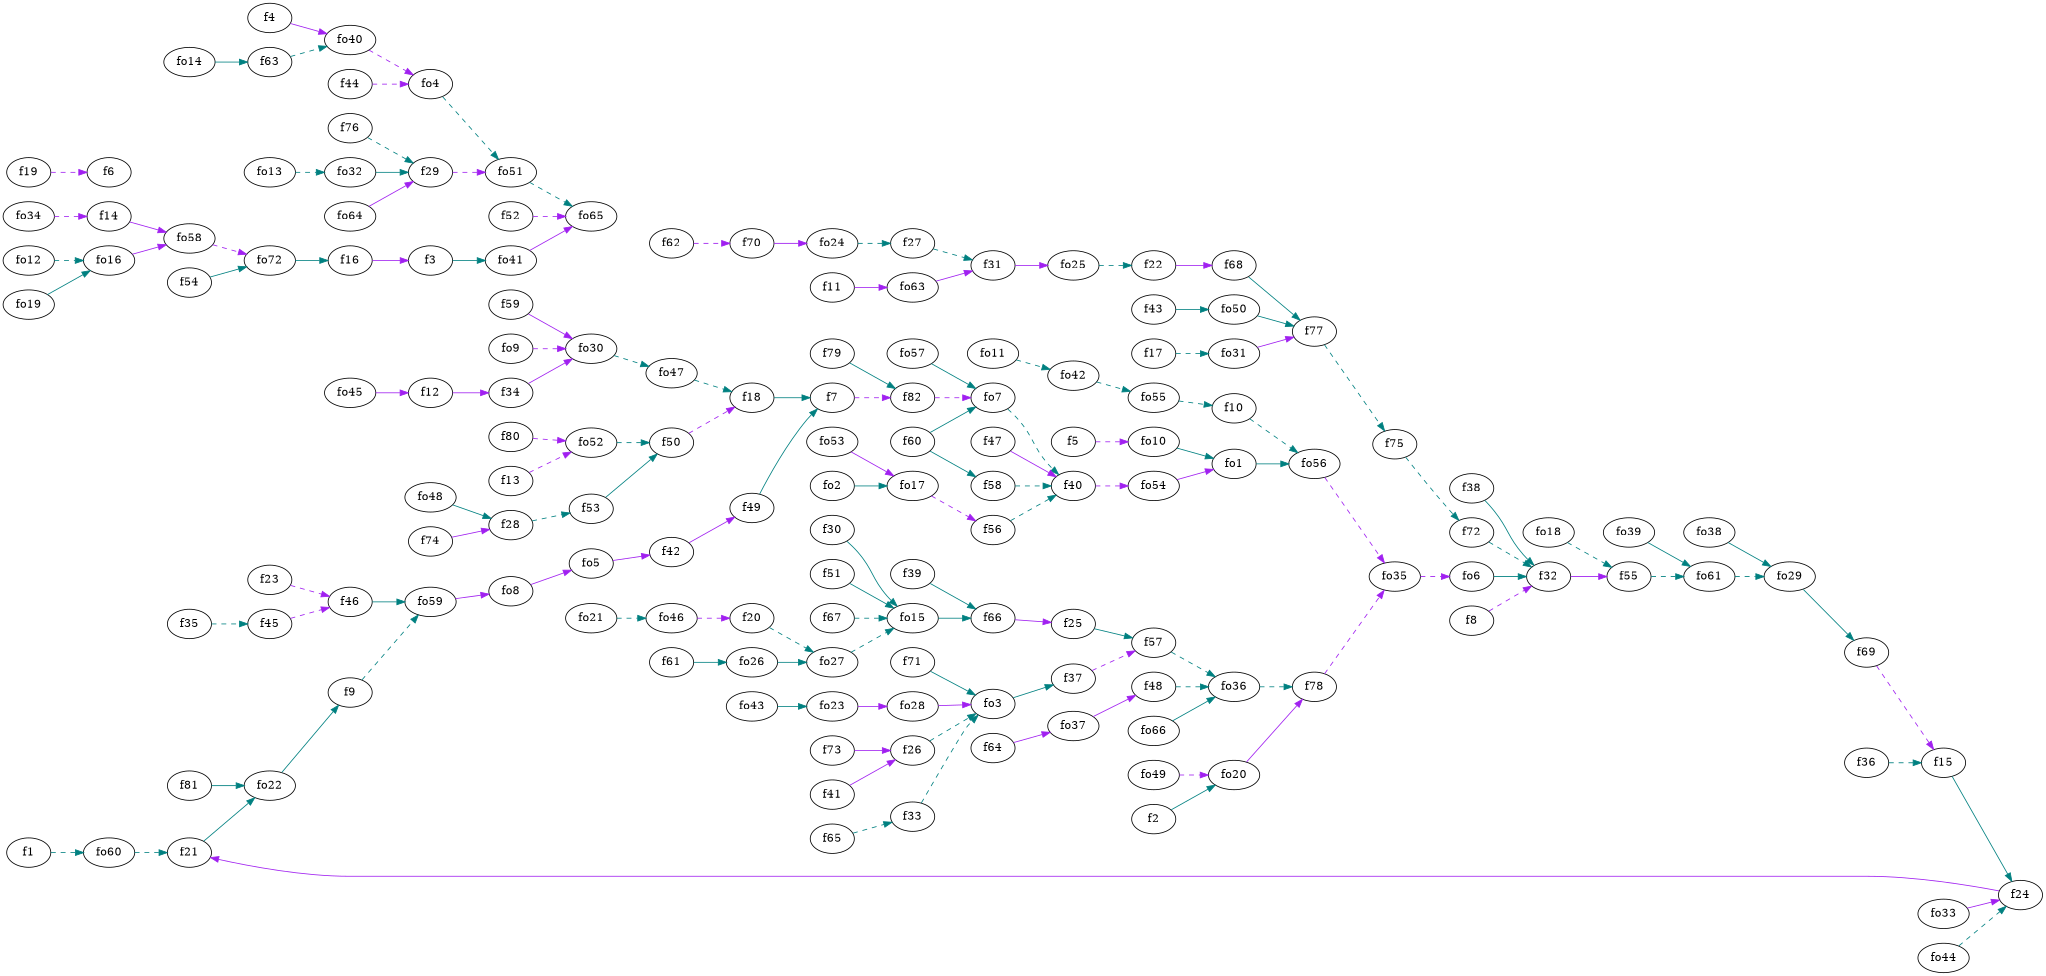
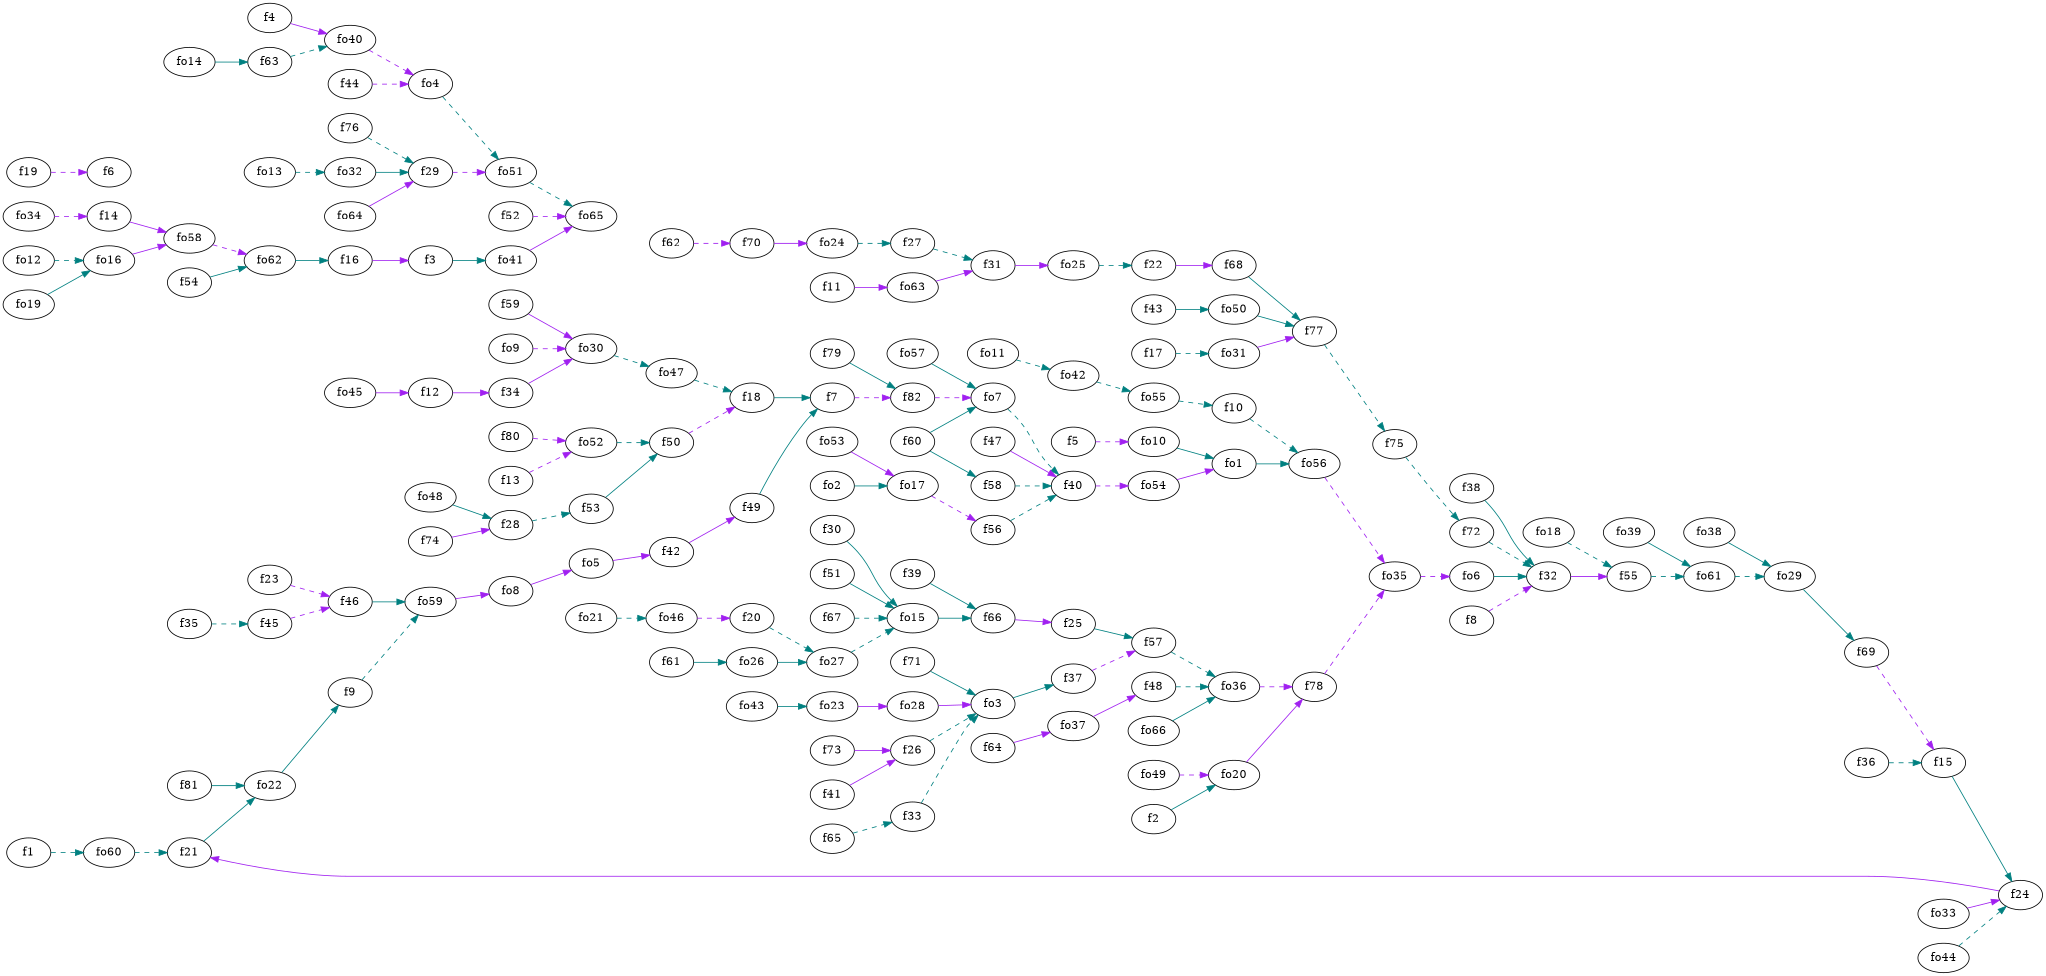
node "fo72": label "fo72" -> "fo62"
edge "fo36" -> "f78": color teal -> purple
